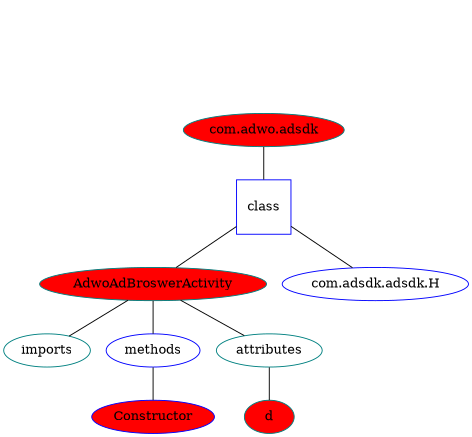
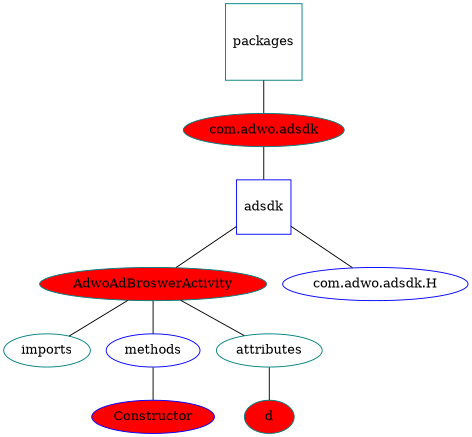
node "packages": added
node "class": label "class" -> "adsdk"
node "com.adsdk.adsdk.H": label "com.adsdk.adsdk.H" -> "com.adwo.adsdk.H"
